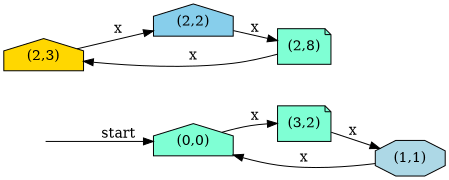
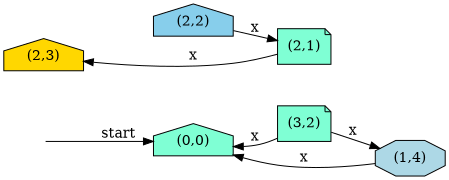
edge "(2,3)" -> "(2,2)": removed, label "x"
node "(2,8)": label "(2,8)" -> "(2,1)"
edge "(0,0)" -> "(3,2)": reversed
node "(1,1)": label "(1,1)" -> "(1,4)"
